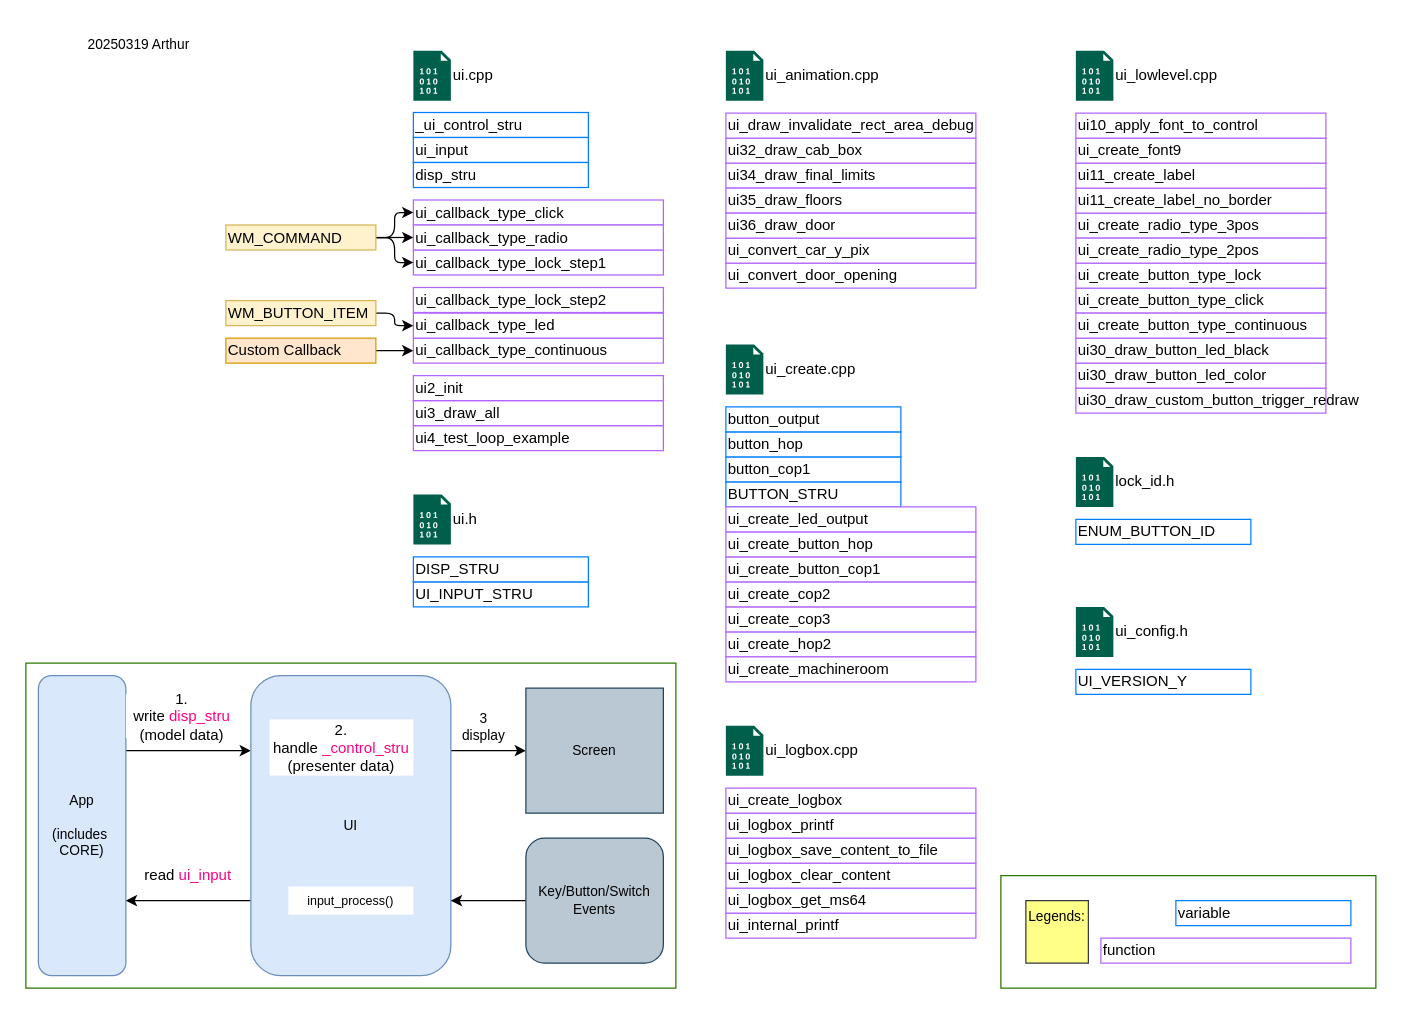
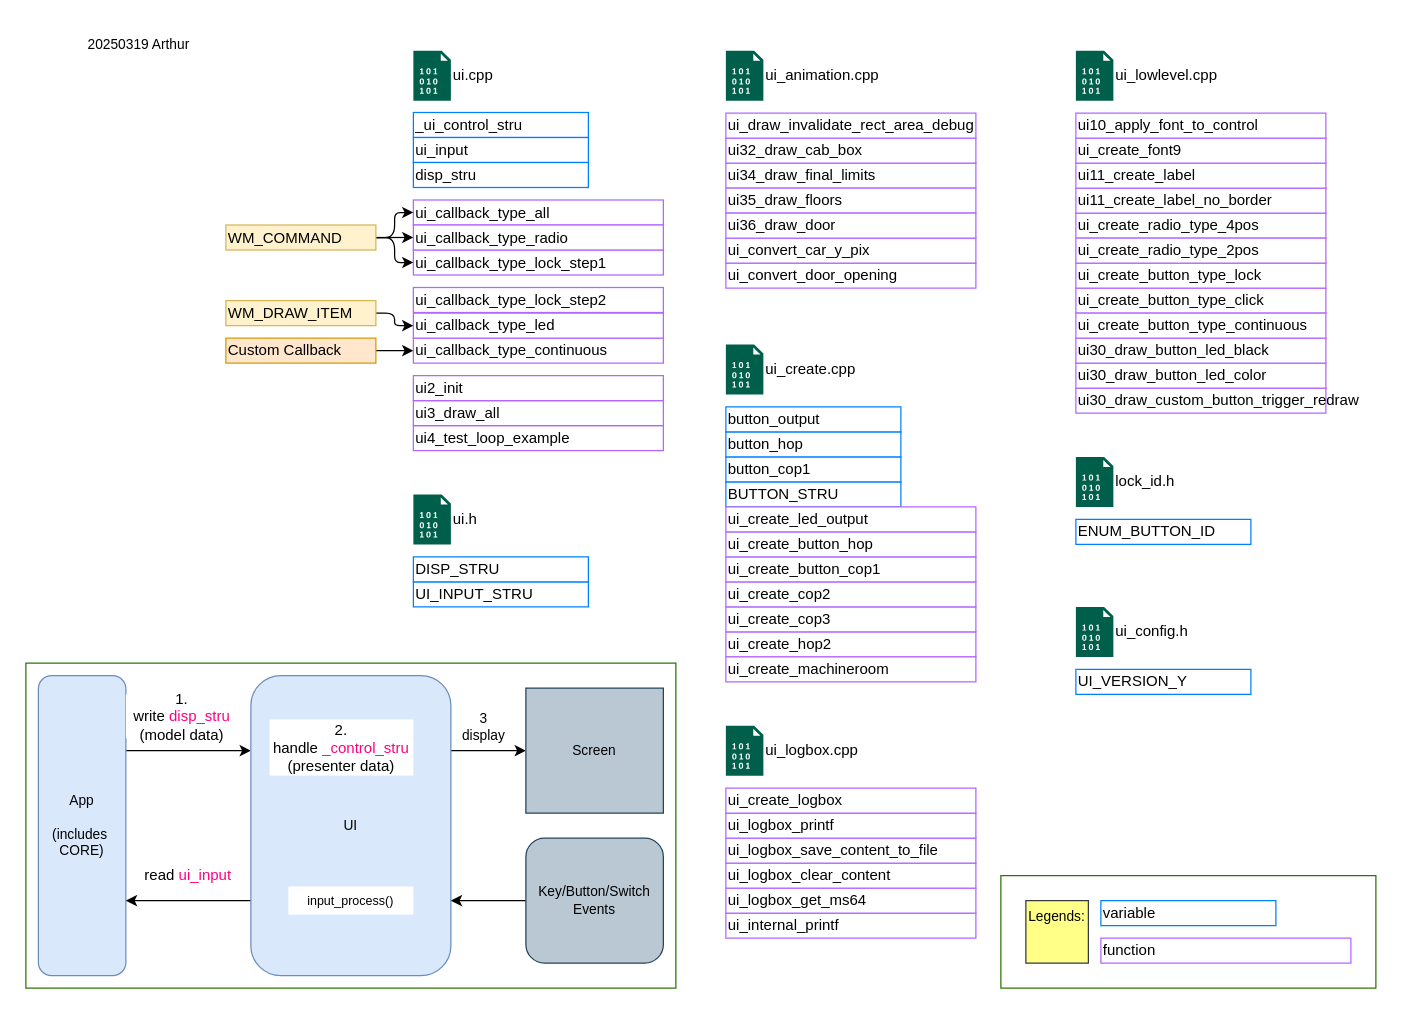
node "ui_callback_type_click": label "ui_callback_type_click" -> "ui_callback_type_all"
node "ui_create_radio_type_3pos": label "ui_create_radio_type_3pos" -> "ui_create_radio_type_4pos"
node "WM_BUTTON_ITEM": label "WM_BUTTON_ITEM" -> "WM_DRAW_ITEM"
node "variable": moved (1263, 913) -> (1188, 913)
